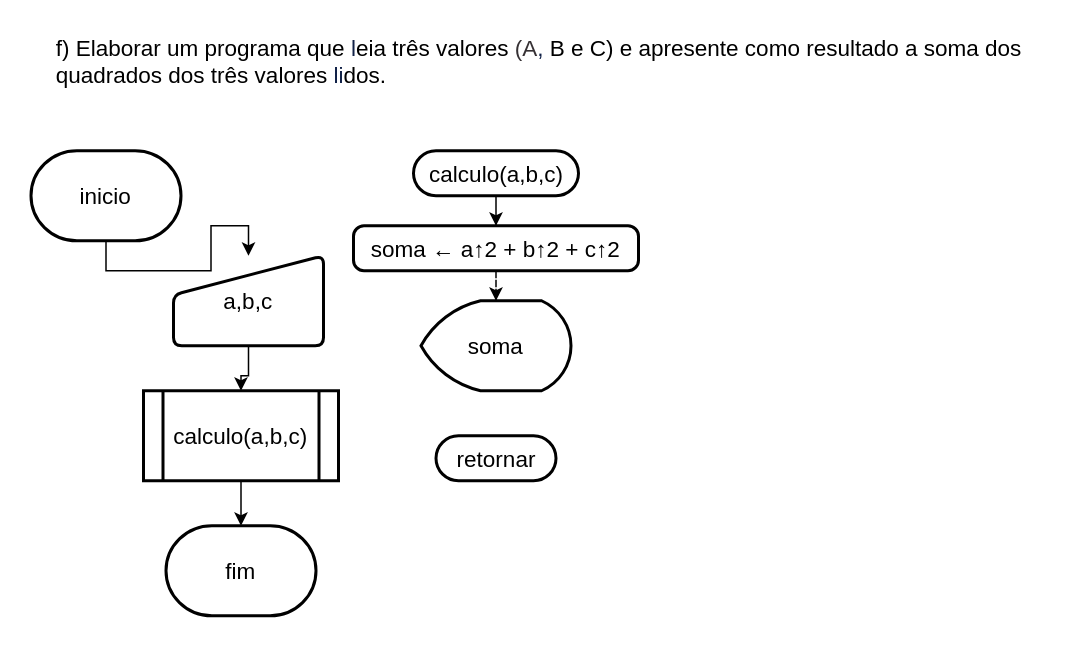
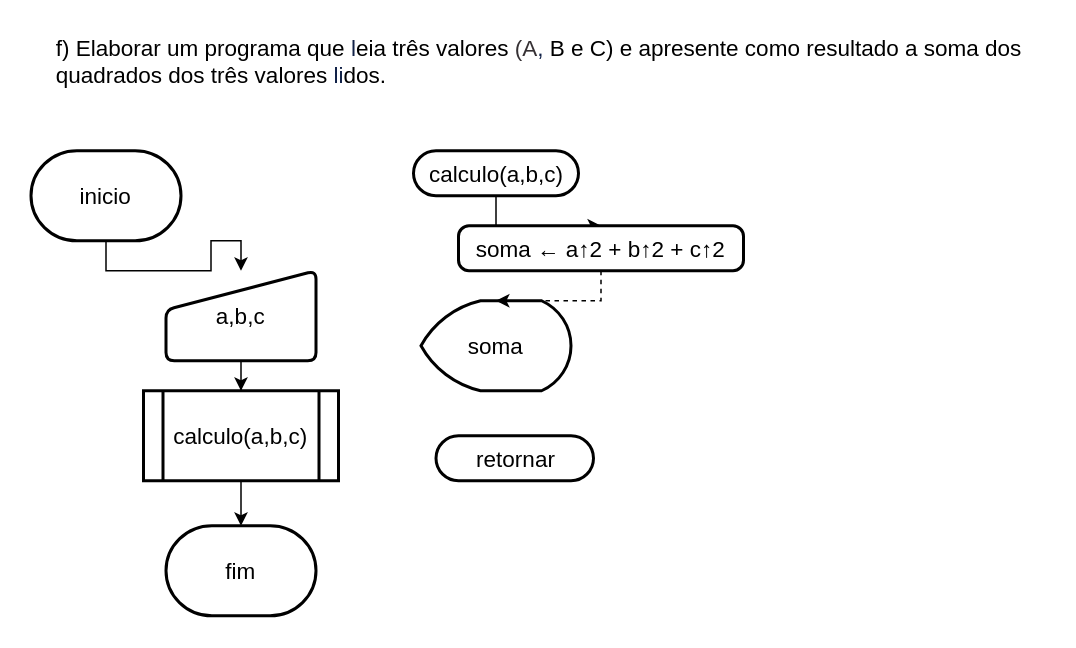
node "soma ← a↑2 + b↑2 + c↑2": moved (496, 248) -> (601, 248)
node "a,b,c": moved (248, 301) -> (241, 316)
node "retornar": size 120x45 -> 158x45
